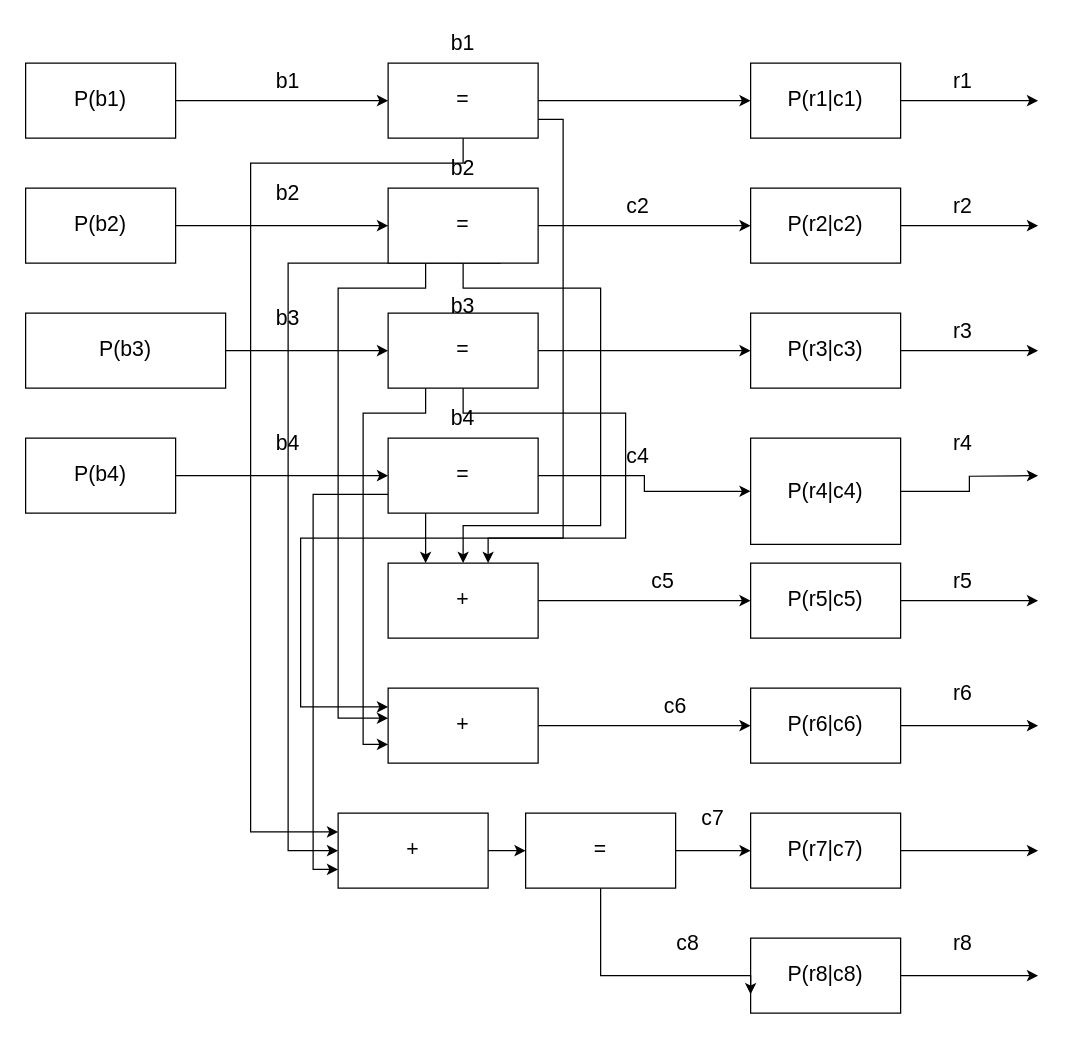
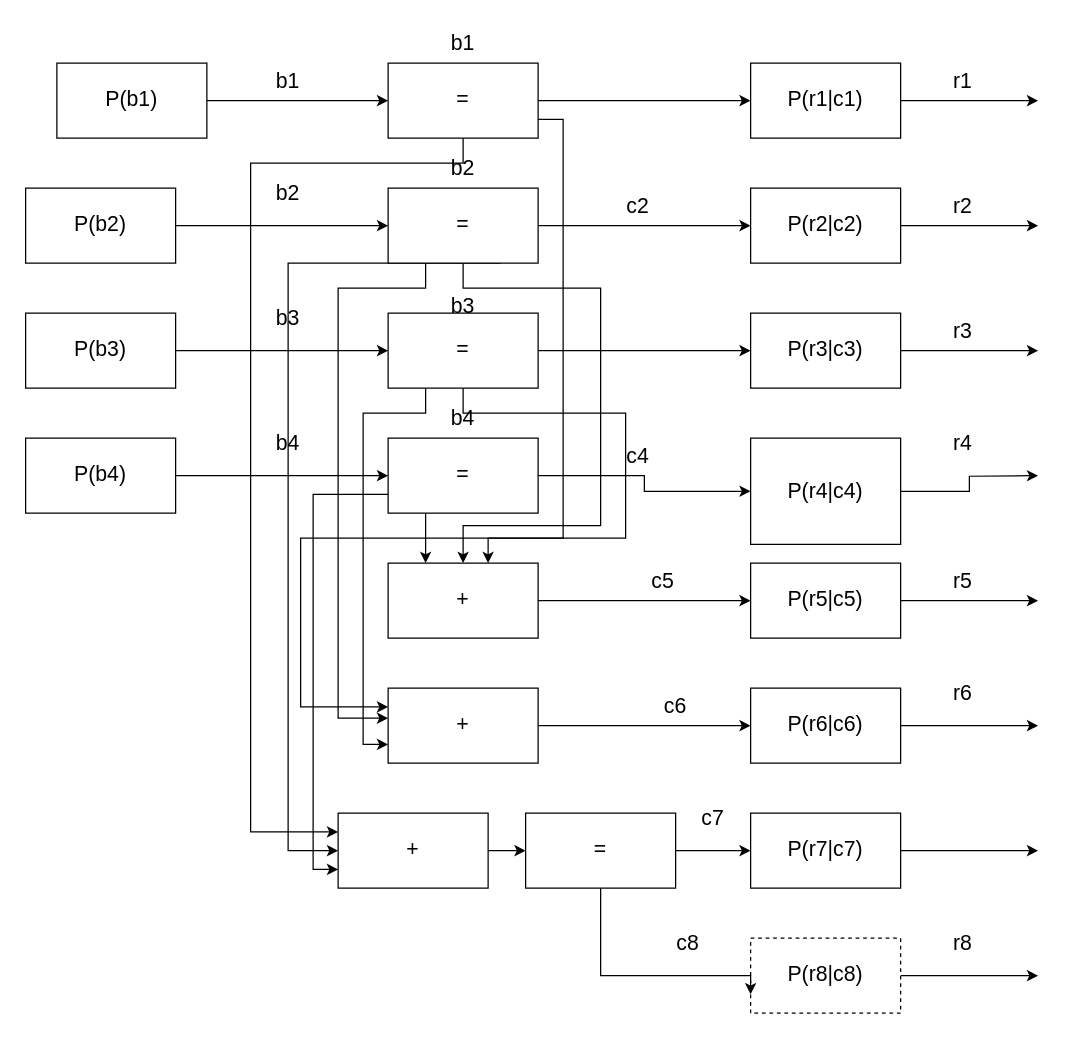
node "P(b1)": moved (101, 101) -> (132, 101)
node "P(b3)": size 200x75 -> 150x75
node "P(r8|c8)": style solid -> dashed
